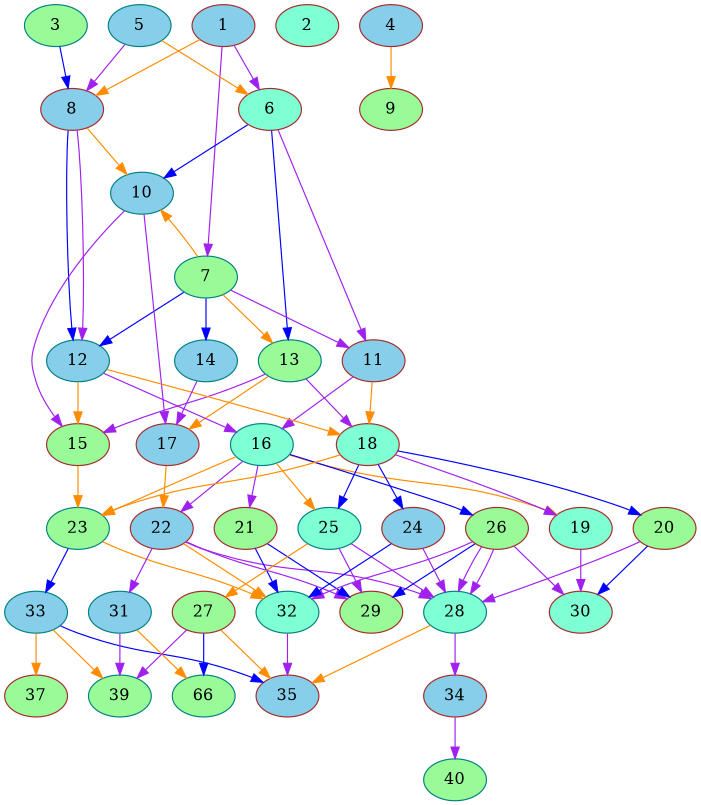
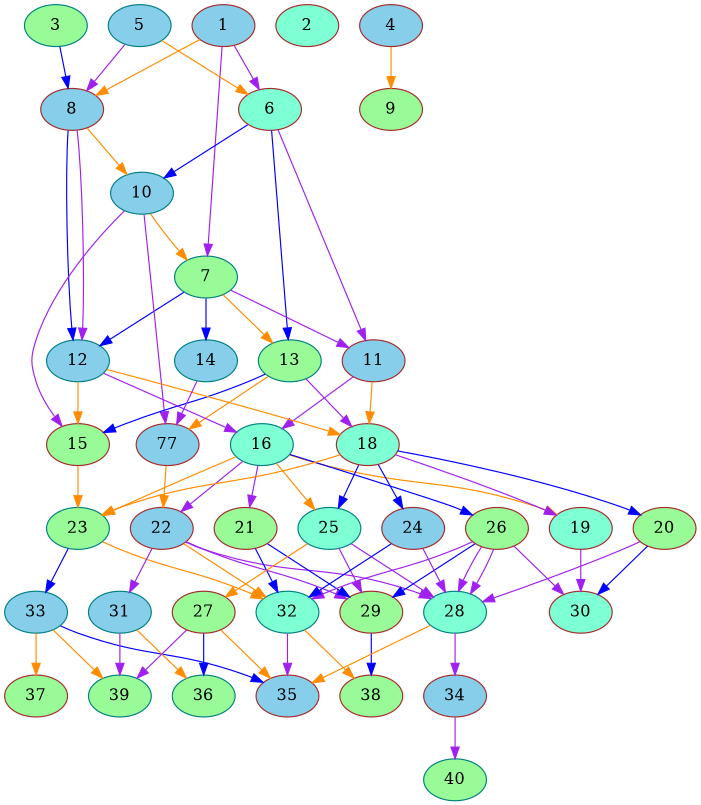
edge "7" -> "10": reversed
edge "13" -> "15": color purple -> blue
node "17": label "17" -> "77"
node "66": label "66" -> "36"
node "38": added
